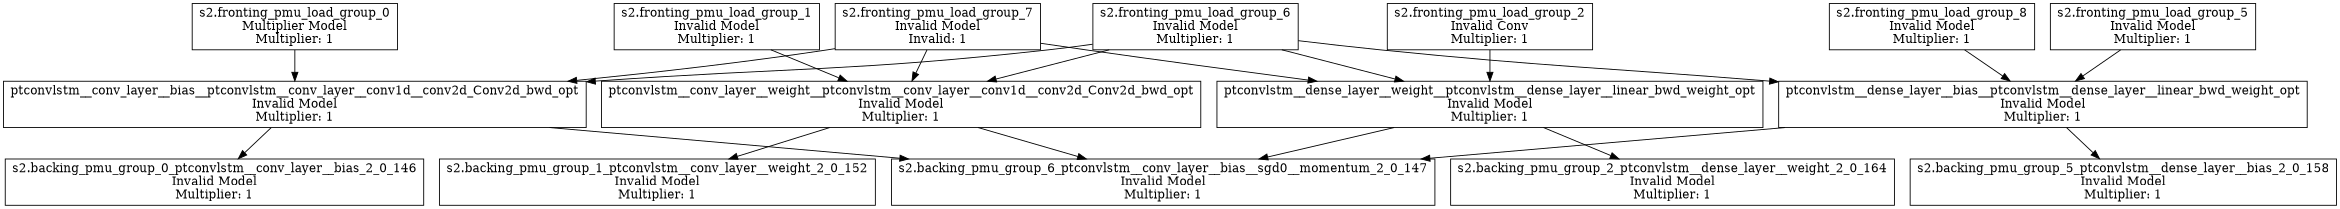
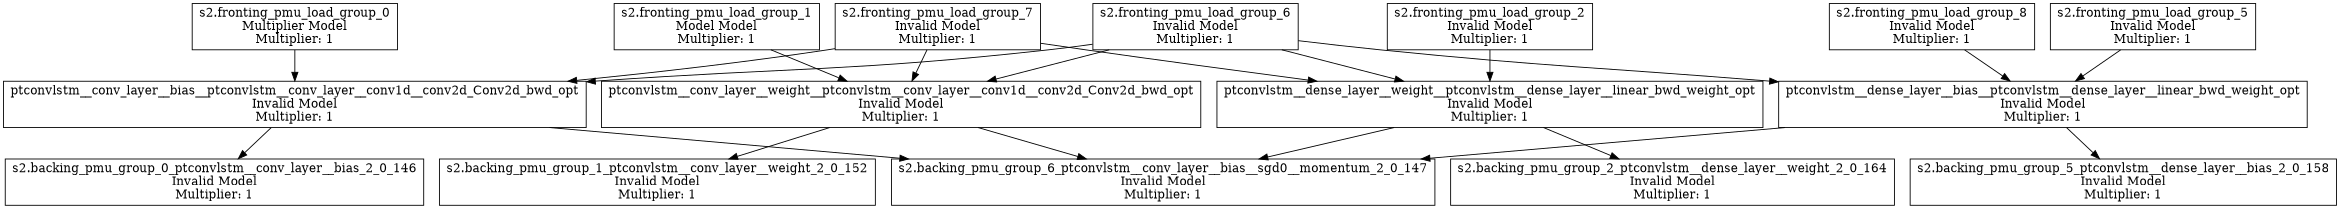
node "s2.fronting_pmu_load_group_1 Invalid Model Multiplier: 1": label "s2.fronting_pmu_load_group_1 Invalid Model Multiplier: 1" -> "s2.fronting_pmu_load_group_1 Model Model Multiplier: 1"
node "s2.fronting_pmu_load_group_7 Invalid Model Invalid: 1": label "s2.fronting_pmu_load_group_7 Invalid Model Invalid: 1" -> "s2.fronting_pmu_load_group_7 Invalid Model Multiplier: 1"
node "s2.fronting_pmu_load_group_2 Invalid Conv Multiplier: 1": label "s2.fronting_pmu_load_group_2 Invalid Conv Multiplier: 1" -> "s2.fronting_pmu_load_group_2 Invalid Model Multiplier: 1"
